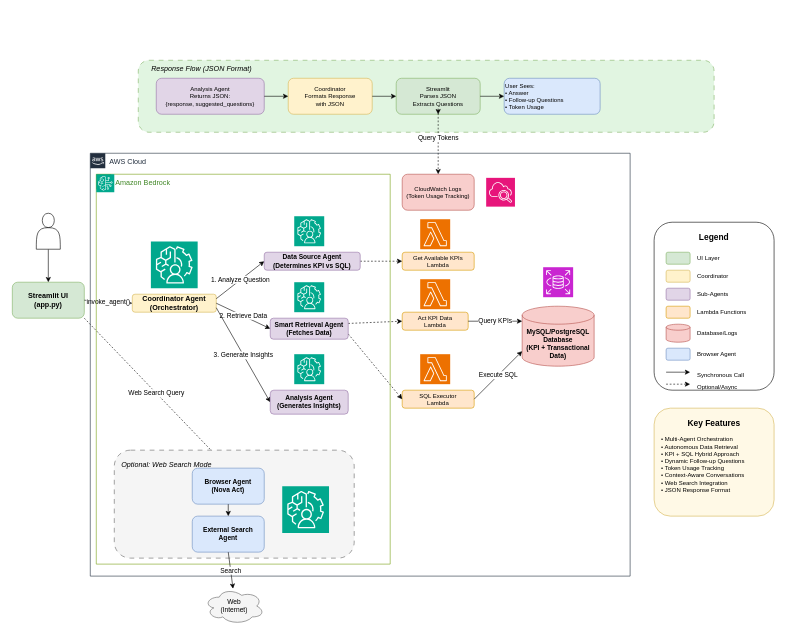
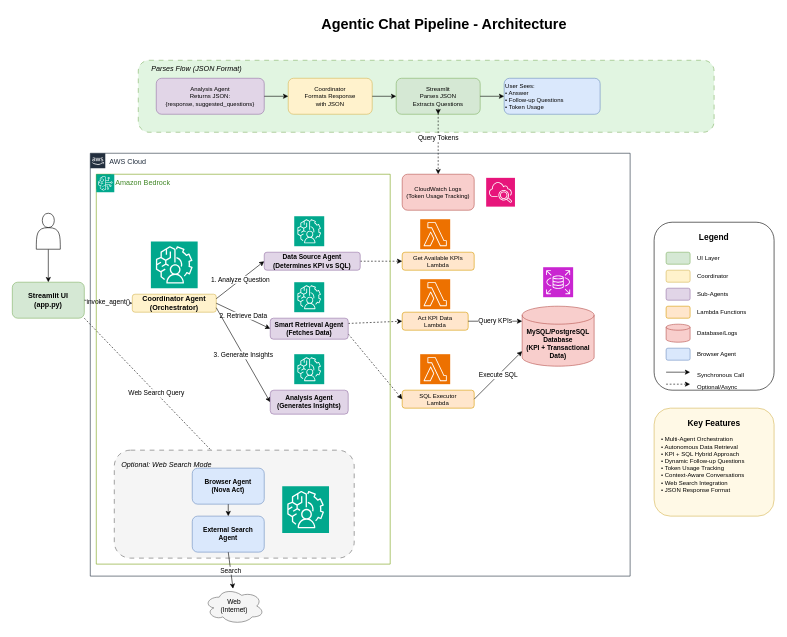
node "Agentic Chat Pipeline - Architecture": added
node "Response Flow (JSON Format)": label "Response Flow (JSON Format)" -> "Parses Flow (JSON Format)"
